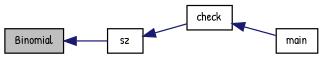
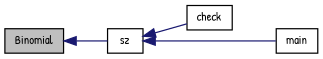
edge "main" -> "check": now "main" -> "sz"
